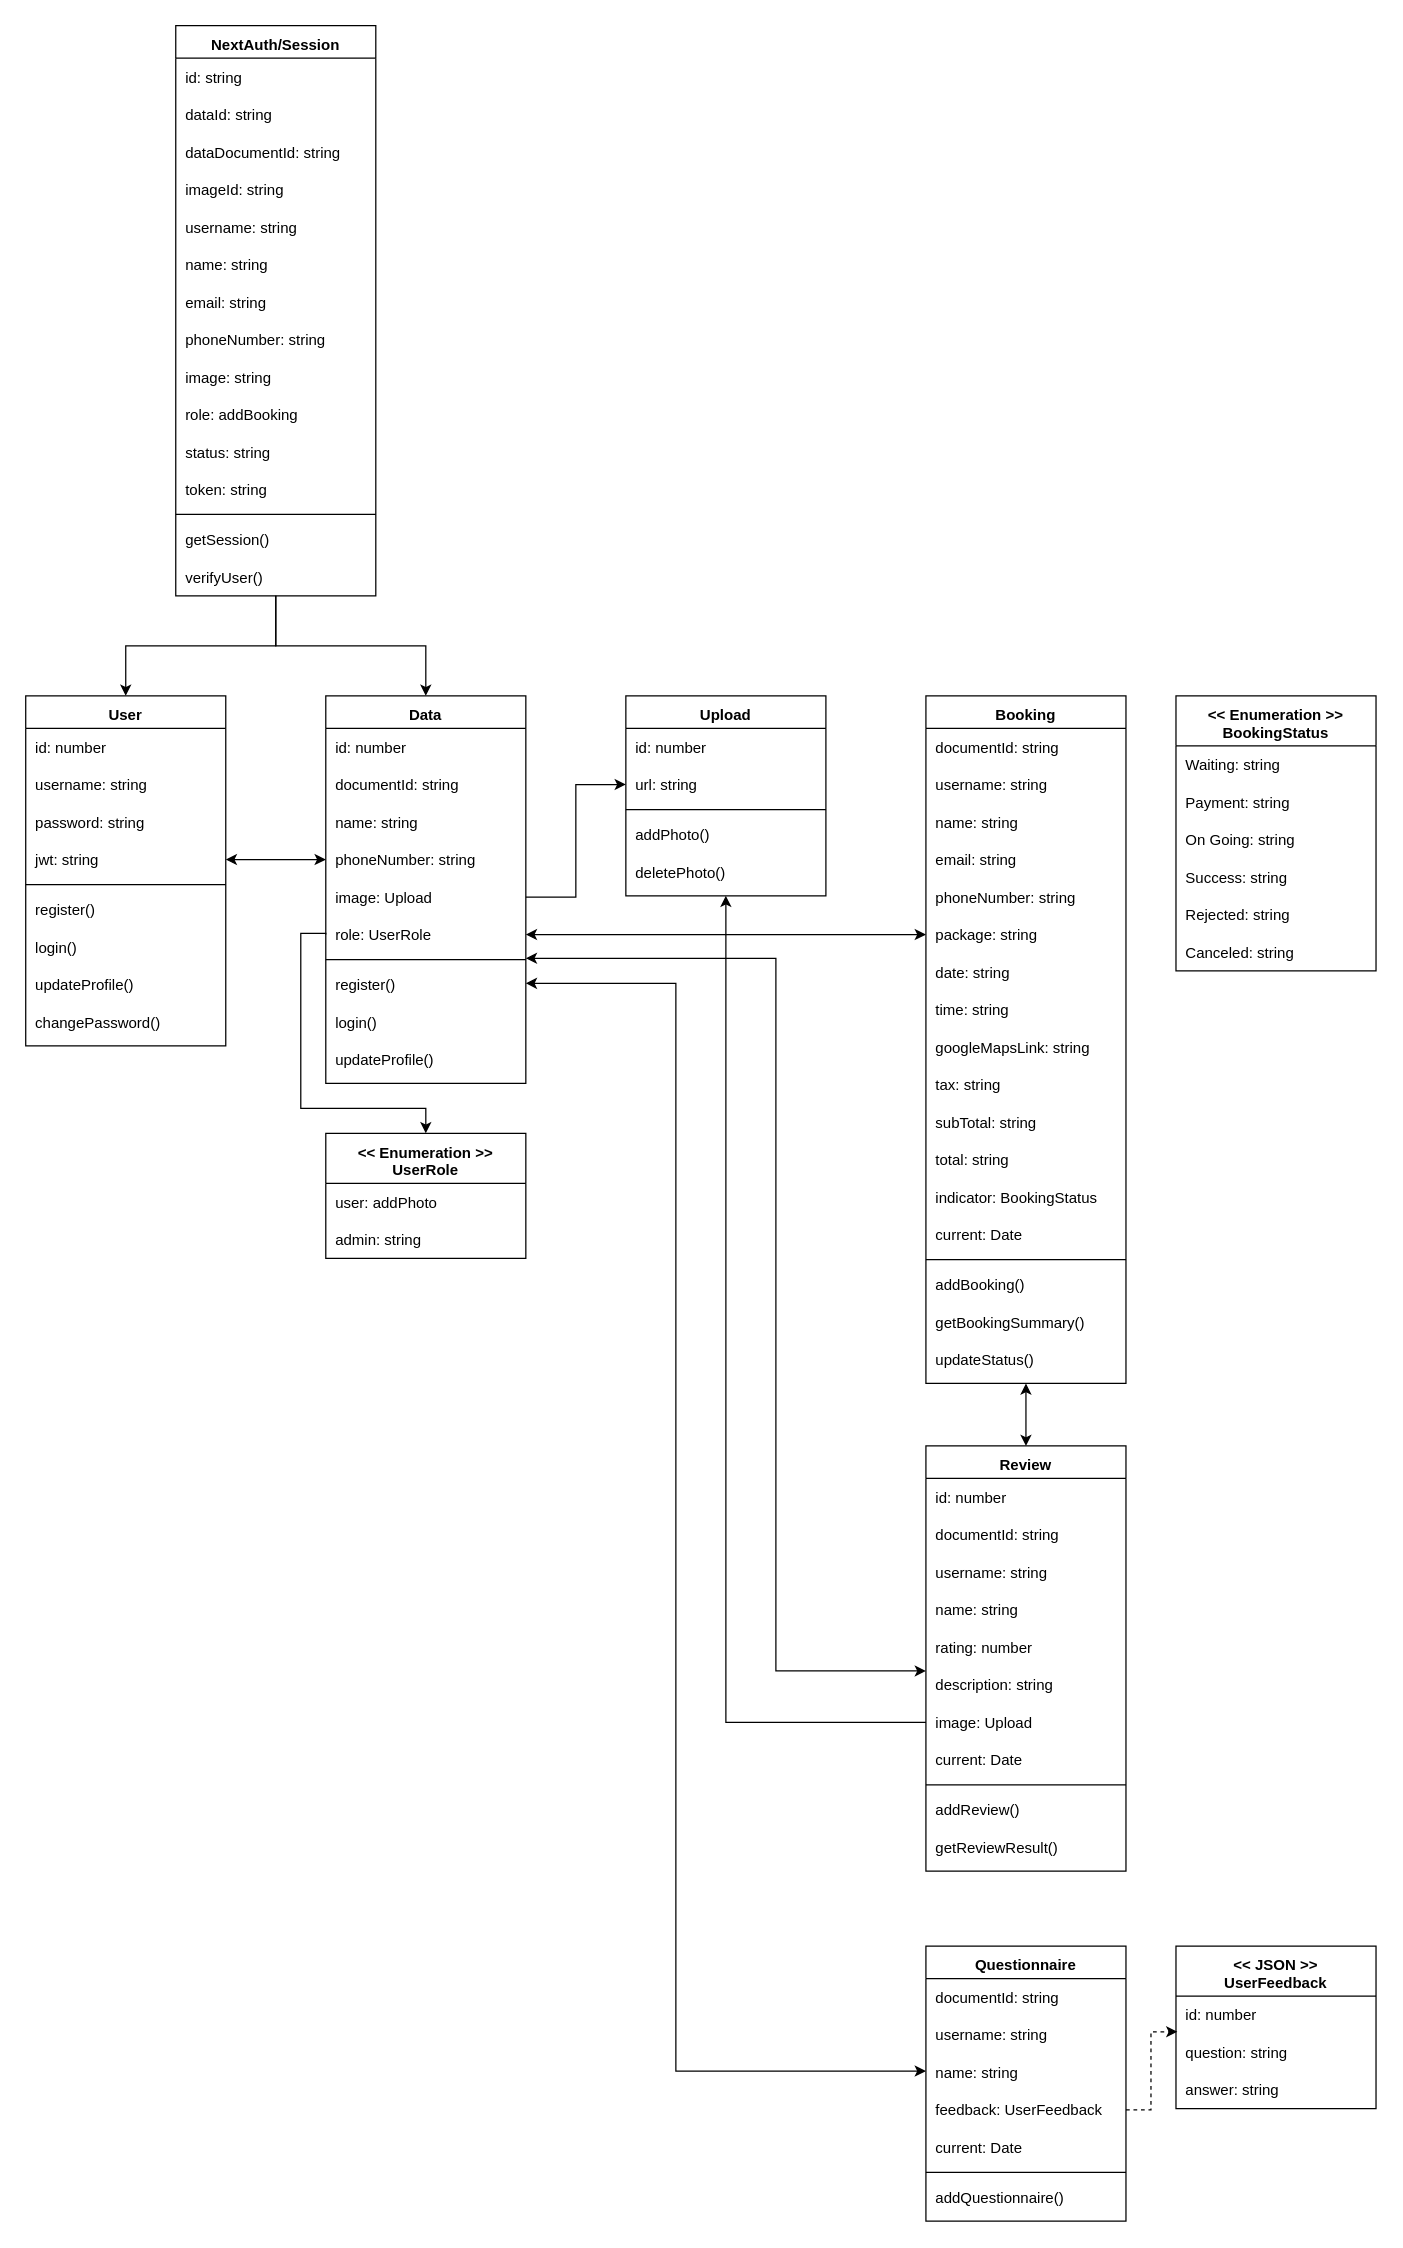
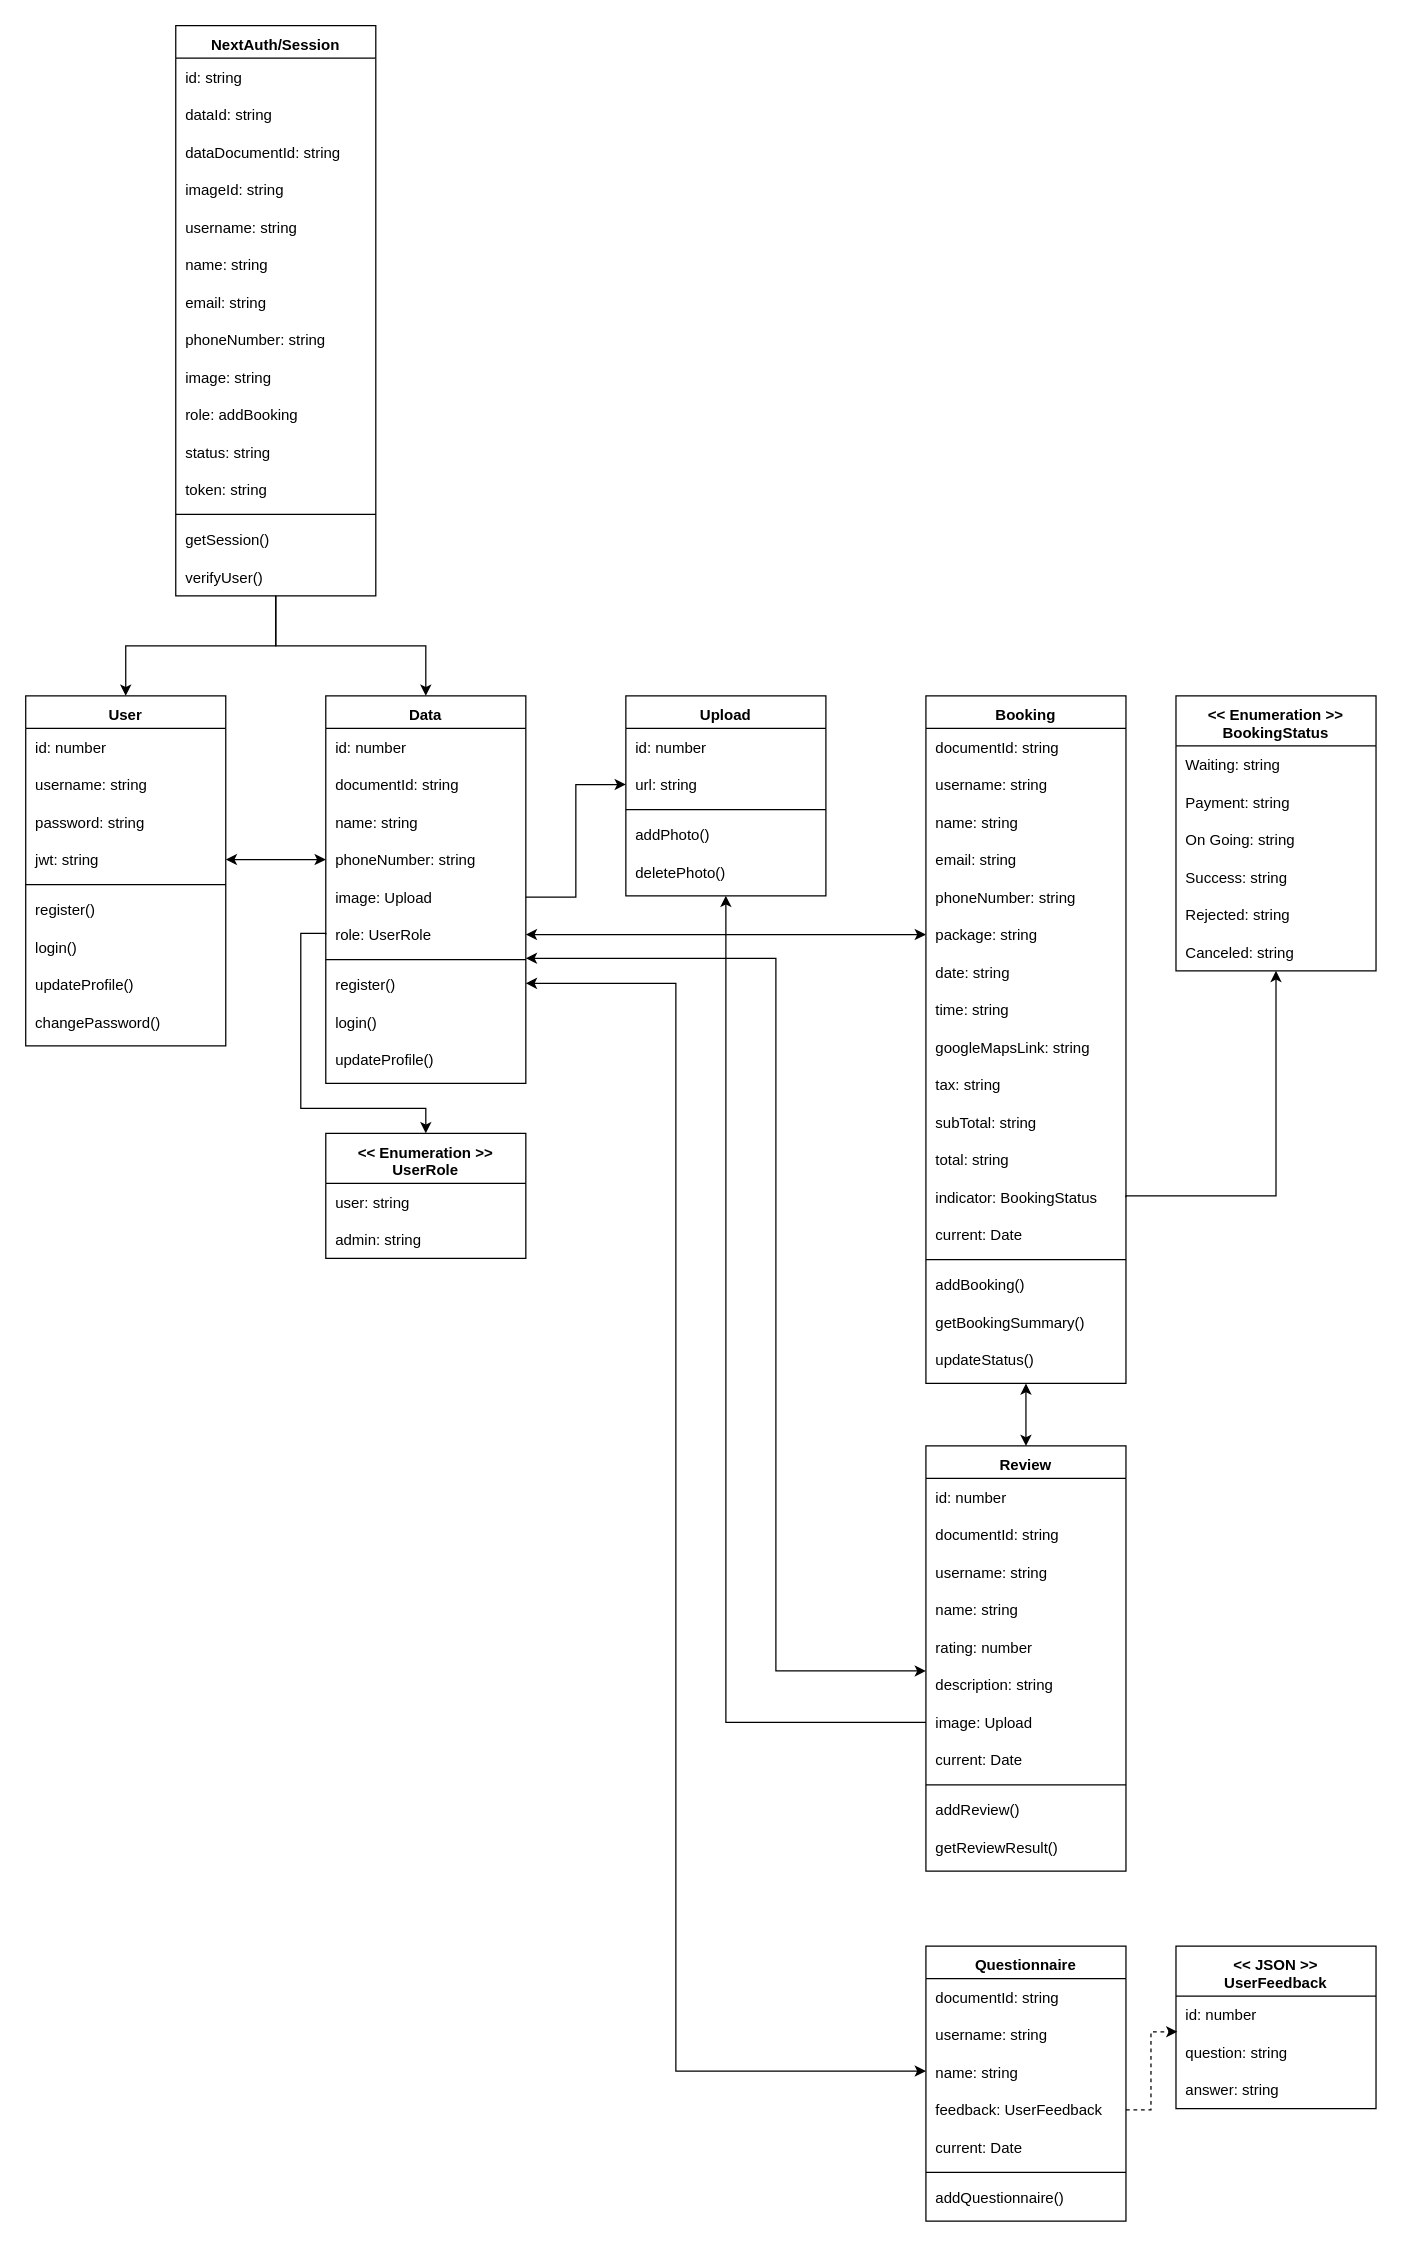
edge "indicator: BookingStatus" -> "Canceled: string": added
node "user: addPhoto": label "user: addPhoto" -> "user: string"
